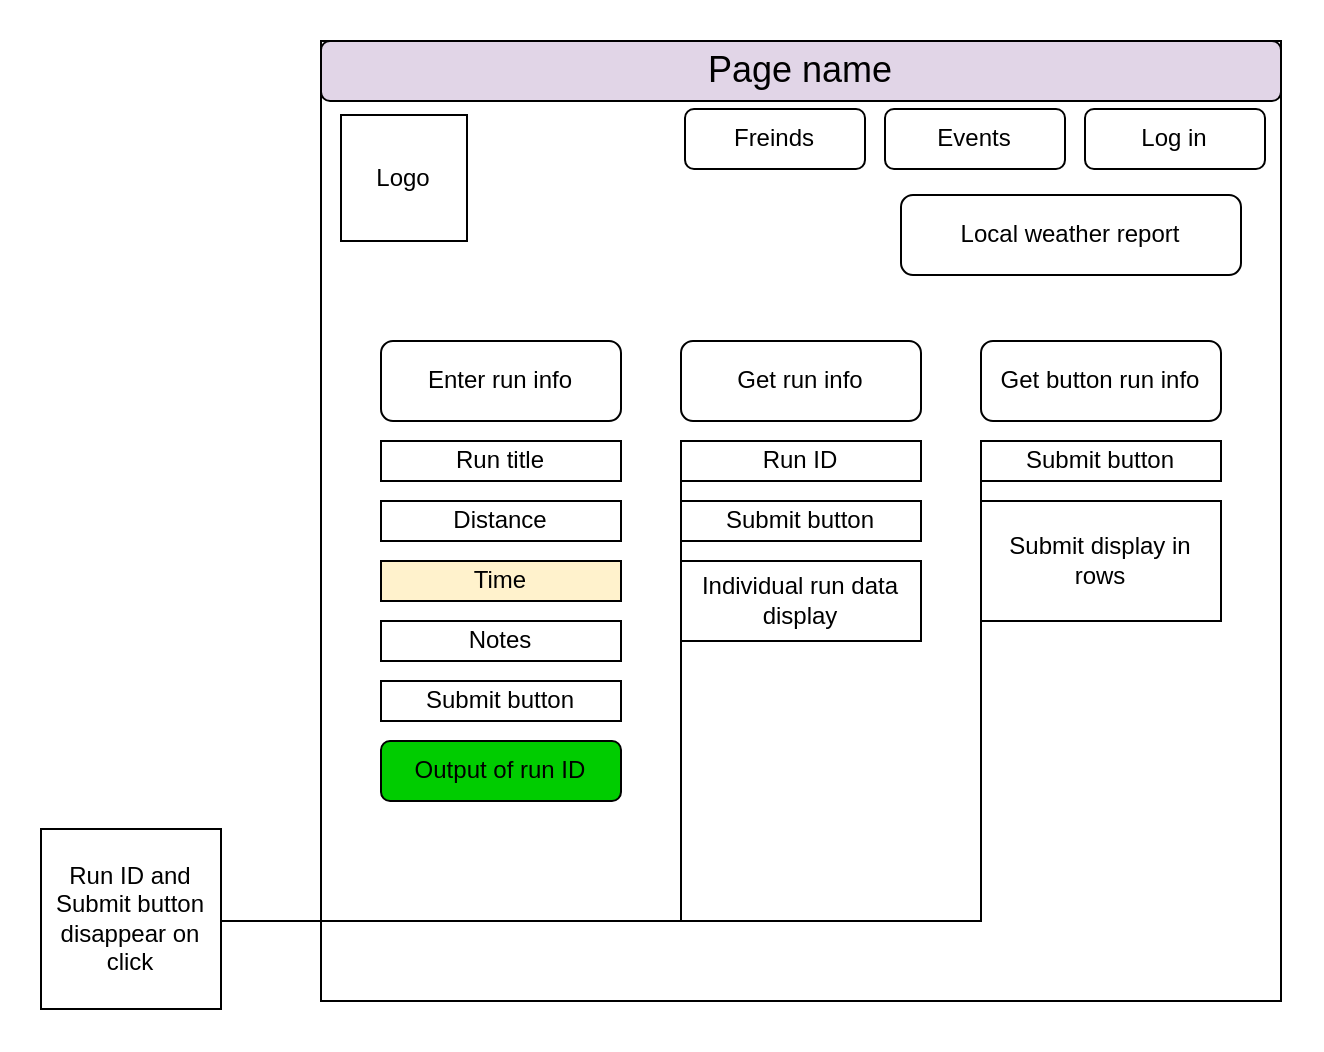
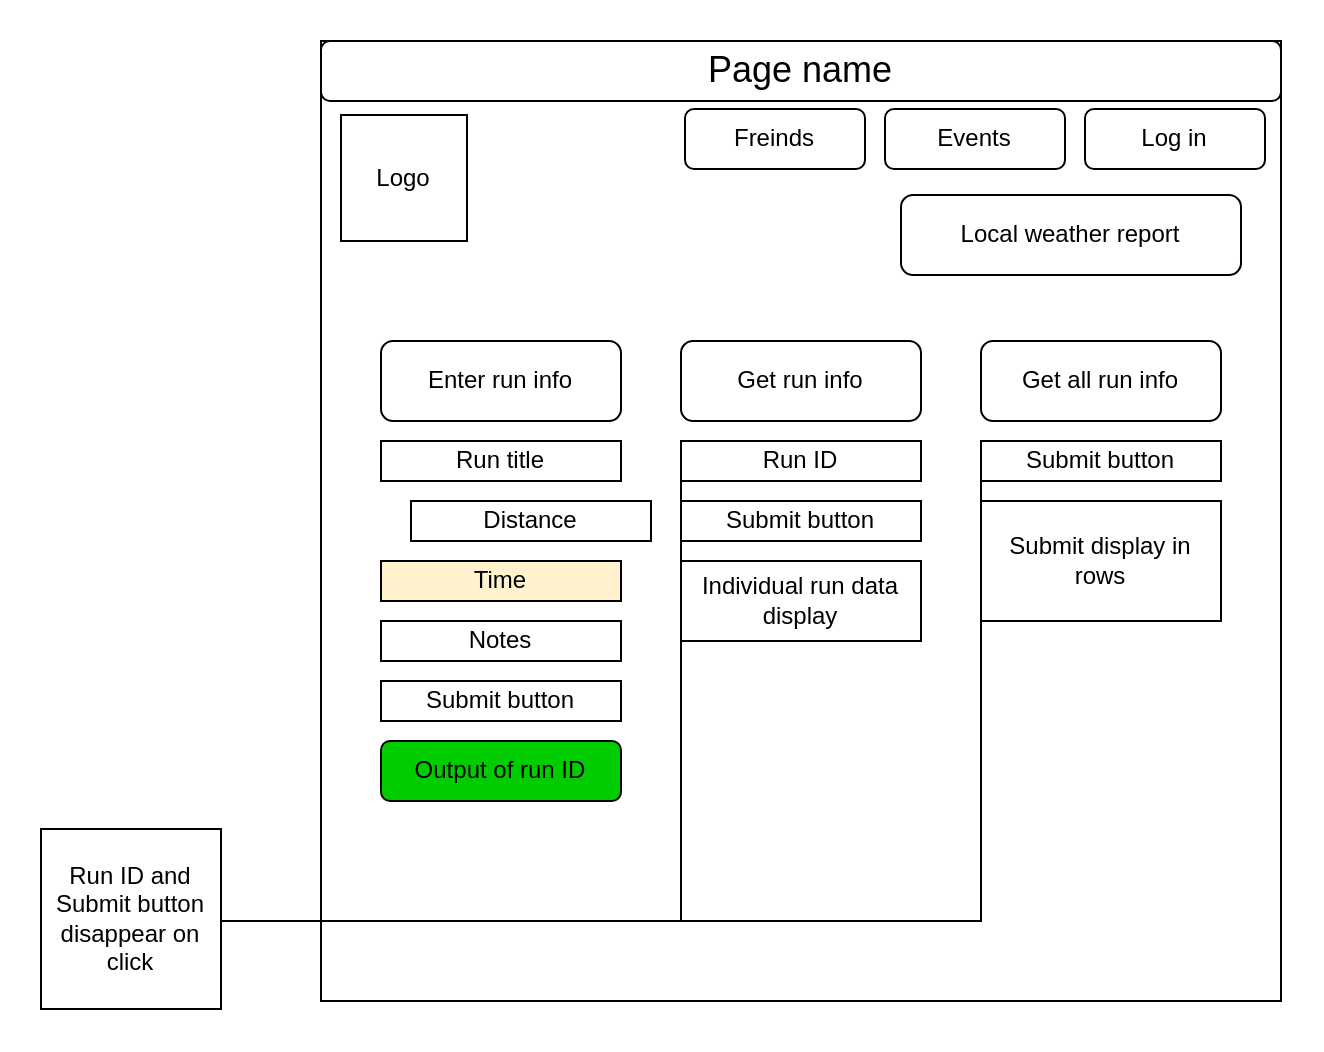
node "Page name": fillcolor #e1d5e7 -> #ffffff
node "Get button run info": label "Get button run info" -> "Get all run info"
node "Distance": moved (501, 521) -> (531, 521)
